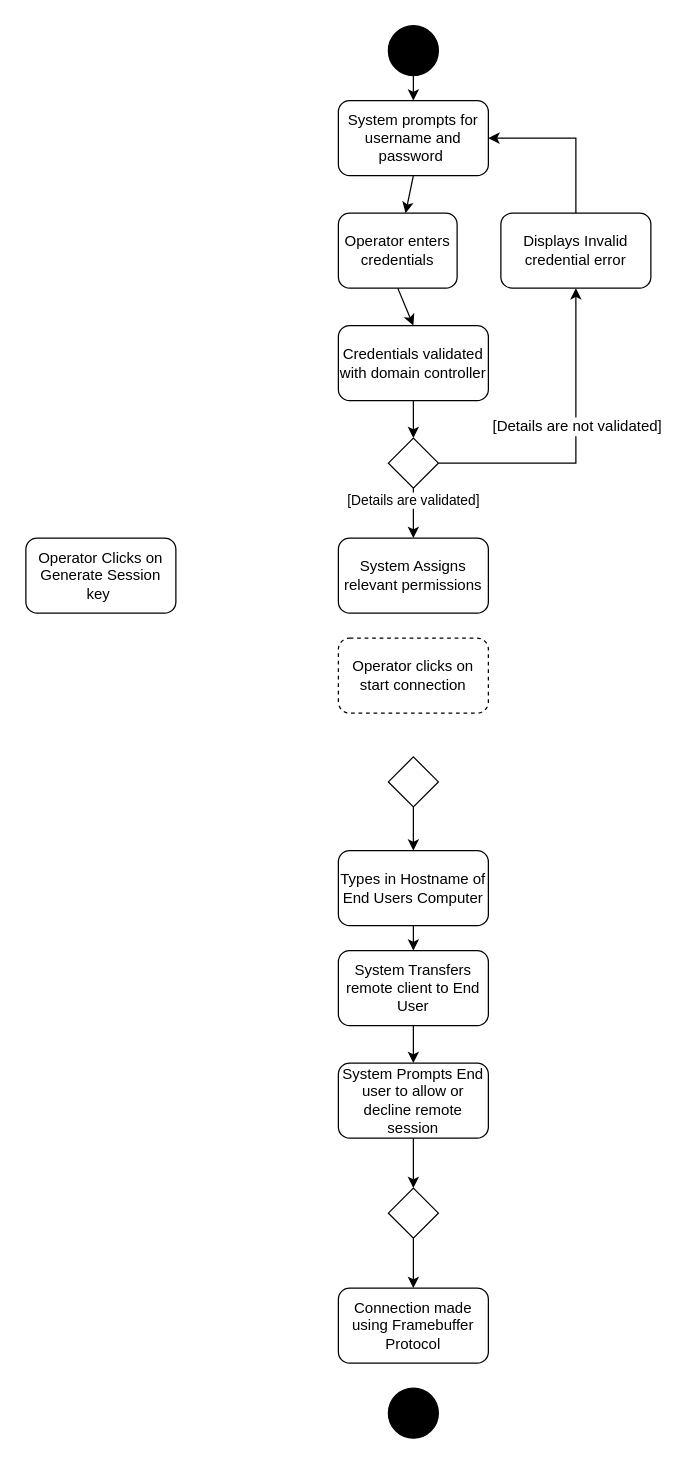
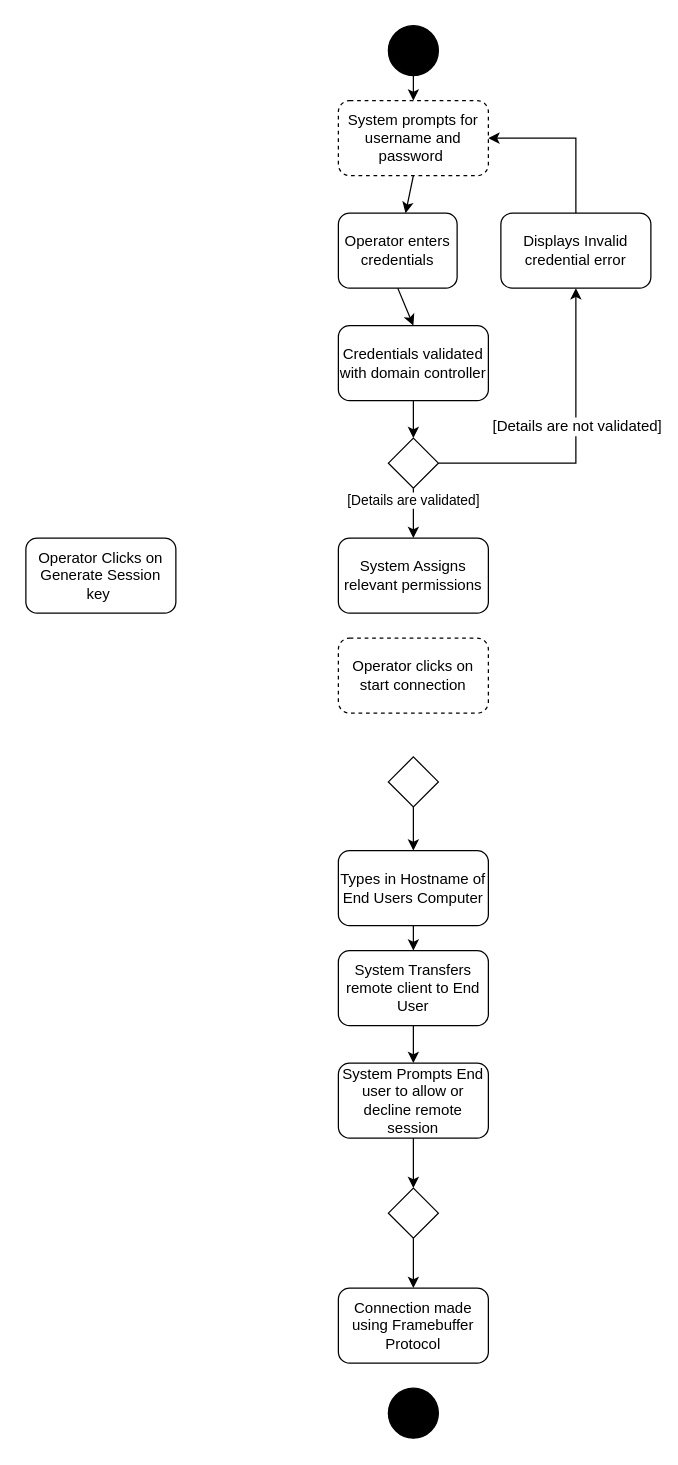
node "System prompts for username and password": style solid -> dashed
